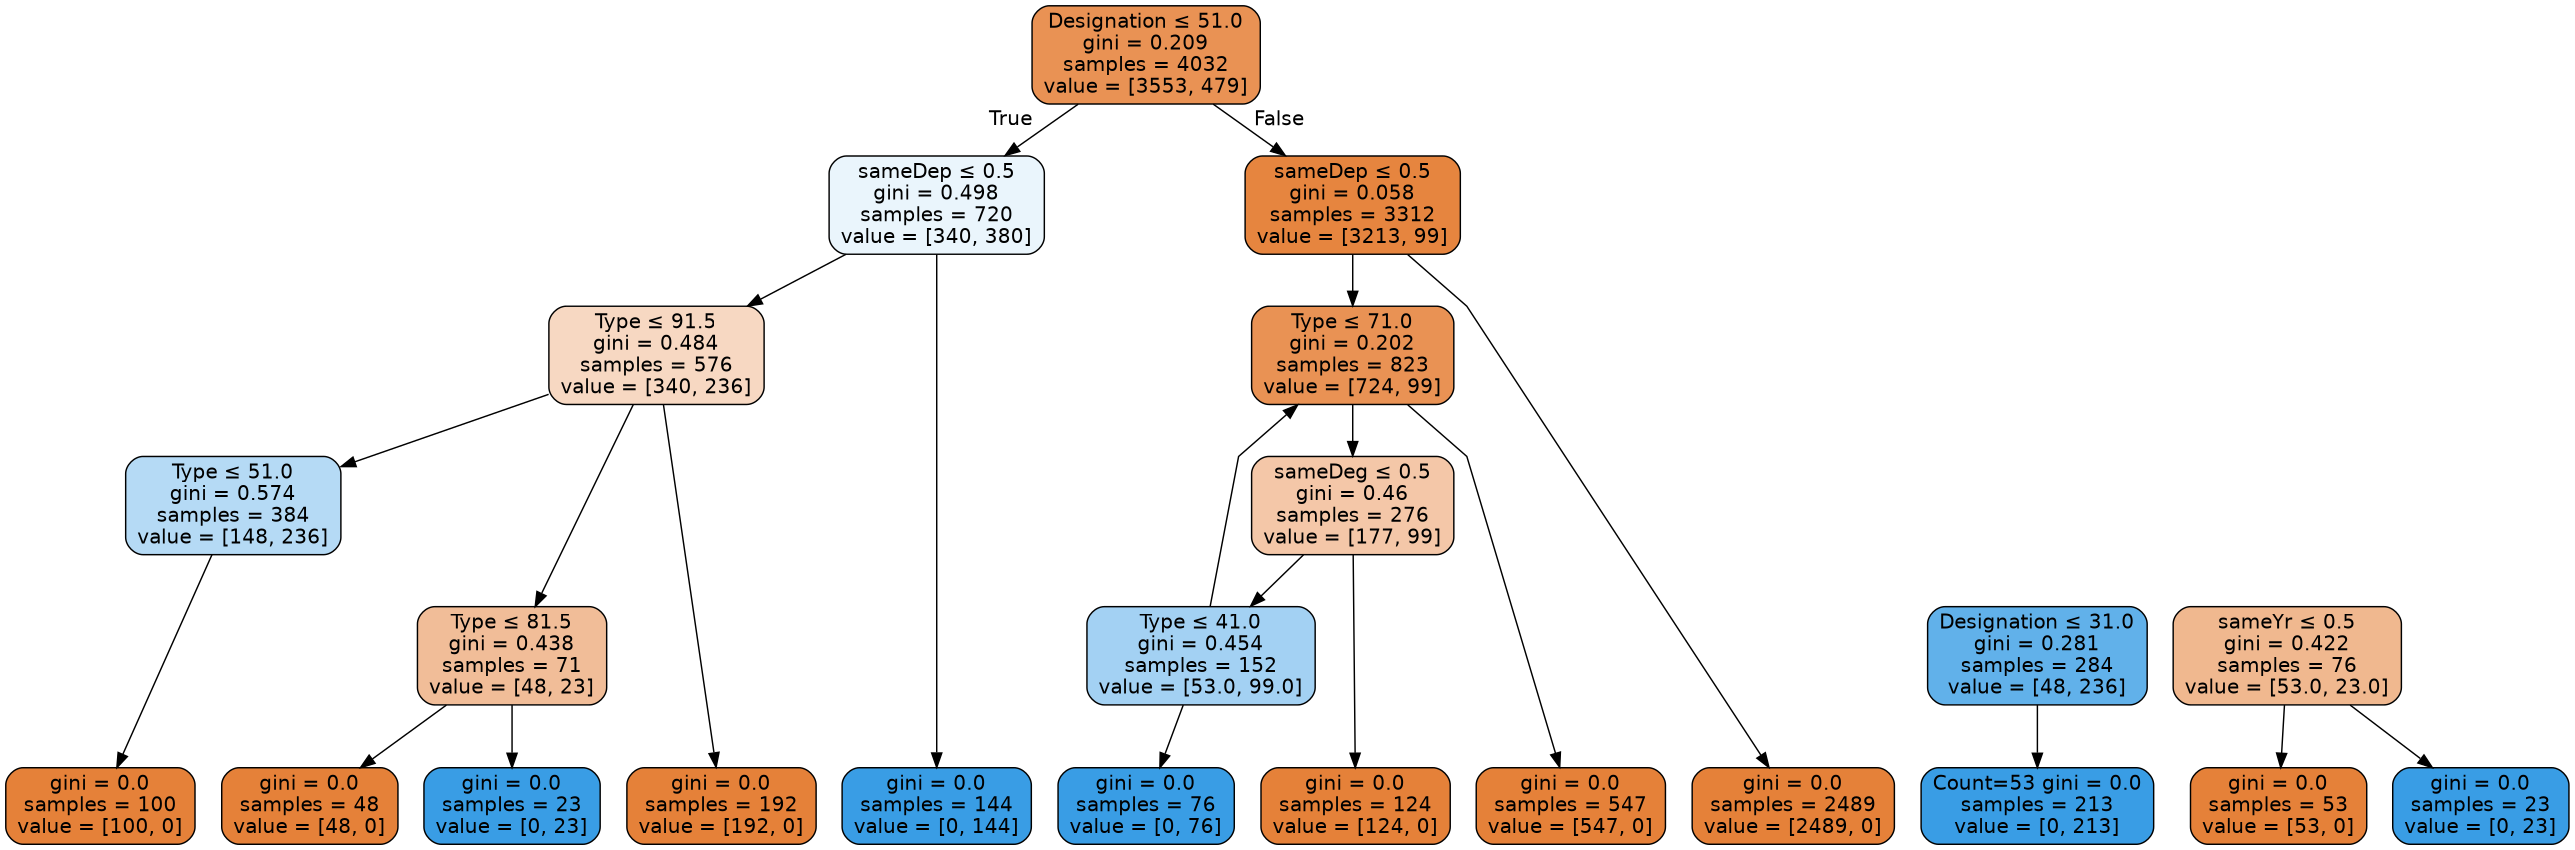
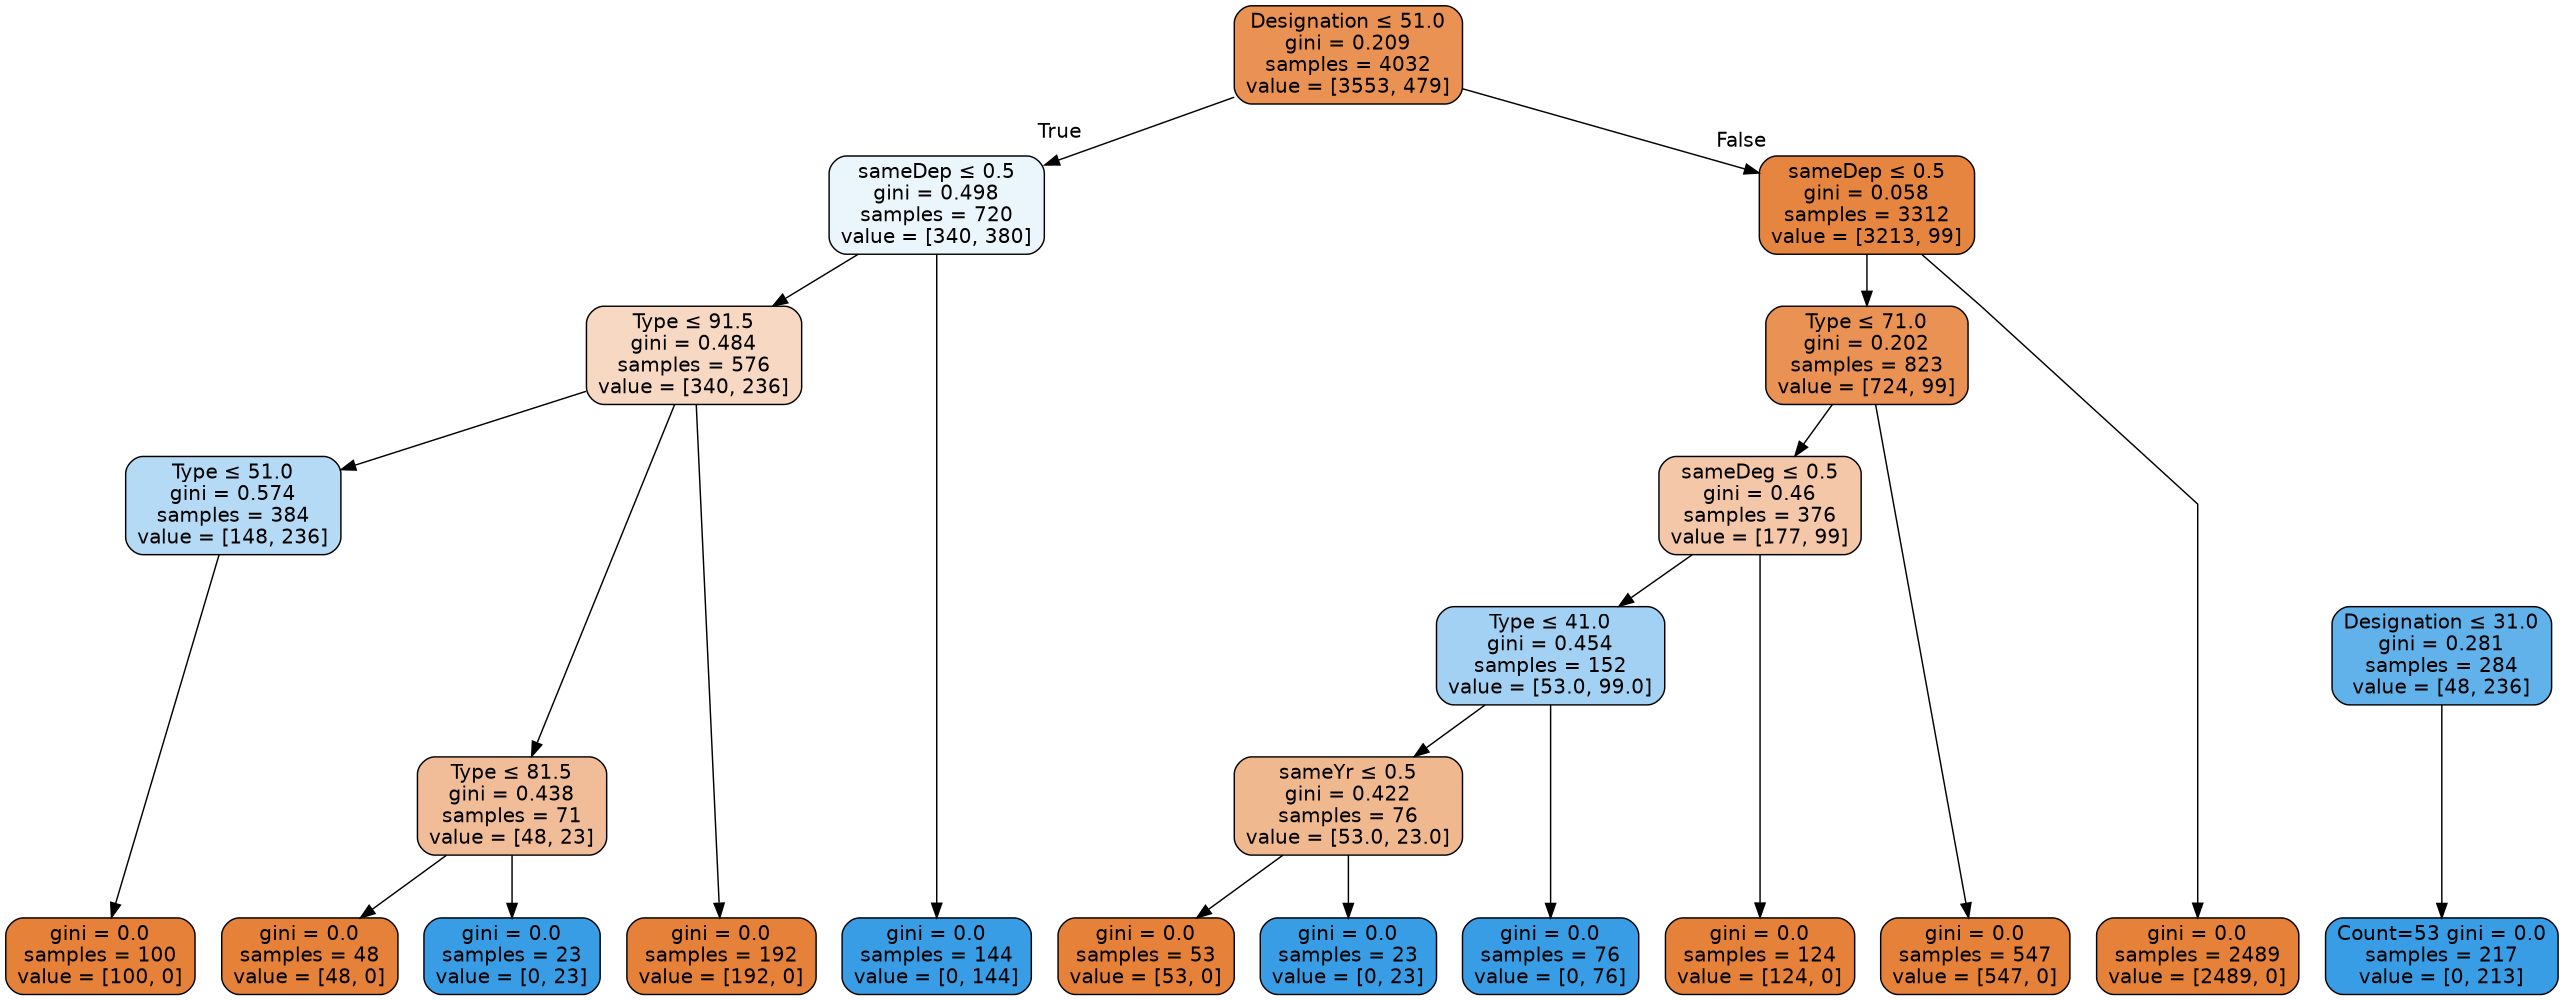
edge "Type ≤ 41.0" -> "Type ≤ 71.0": now "Type ≤ 41.0" -> "sameYr ≤ 0.5"
node "sameDeg ≤ 0.5": text "samples = 276" -> "samples = 376"
node "Count=53 gini = 0.0": text "samples = 213" -> "samples = 217"
